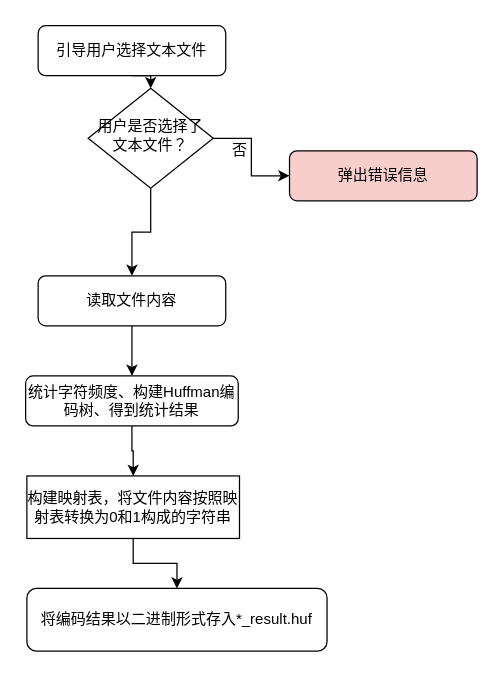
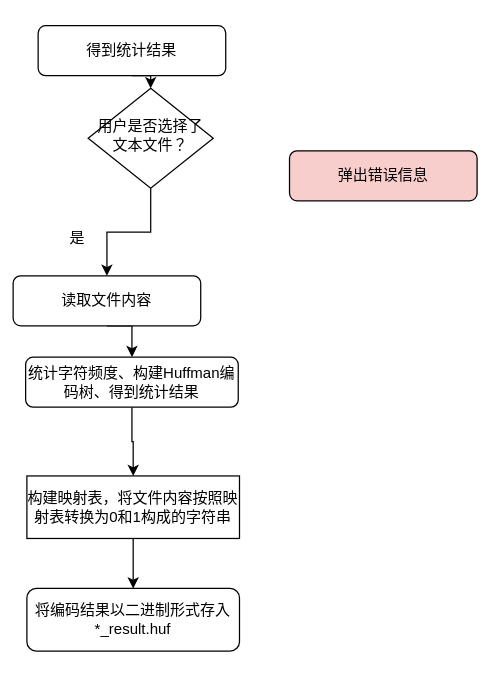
node "引导用户选择文本文件": label "引导用户选择文本文件" -> "得到统计结果"
node "否": removed
edge "用户是否选择了文本文件？" -> "弹出错误信息": removed
node "是": added
node "读取文件内容": moved (132, 301) -> (107, 301)
node "统计字符频度、构建Huffman编码树、得到统计结果": moved (132, 401) -> (132, 382)
node "将编码结果以二进制形式存入*_result.huf": size 300x63 -> 213x63
